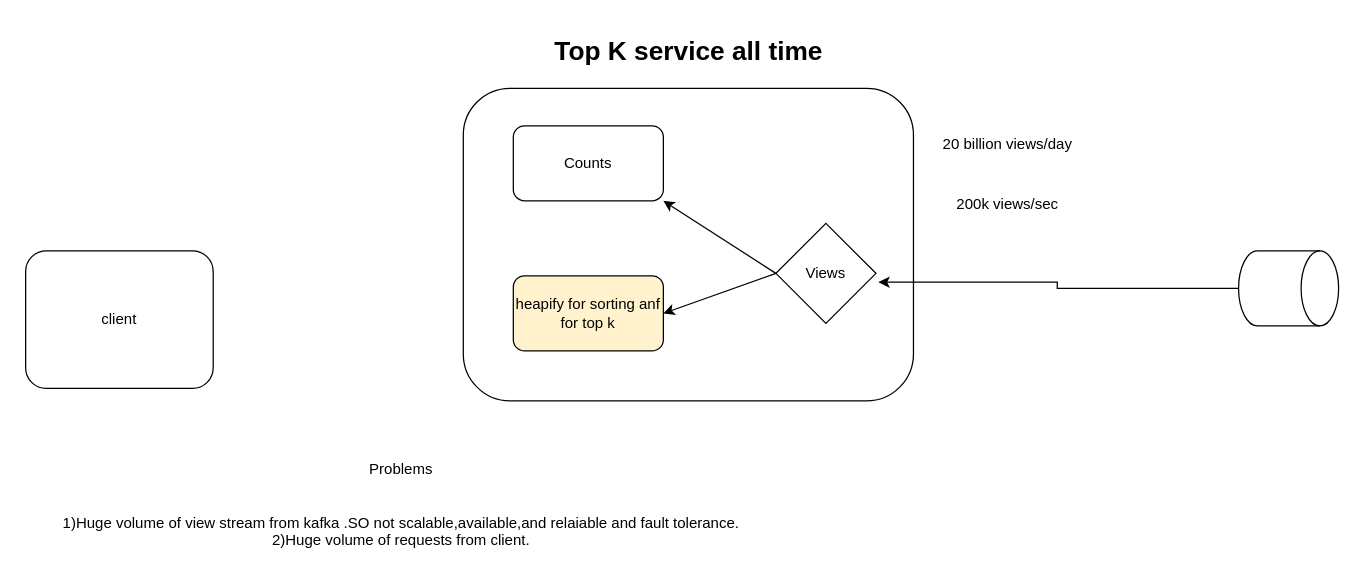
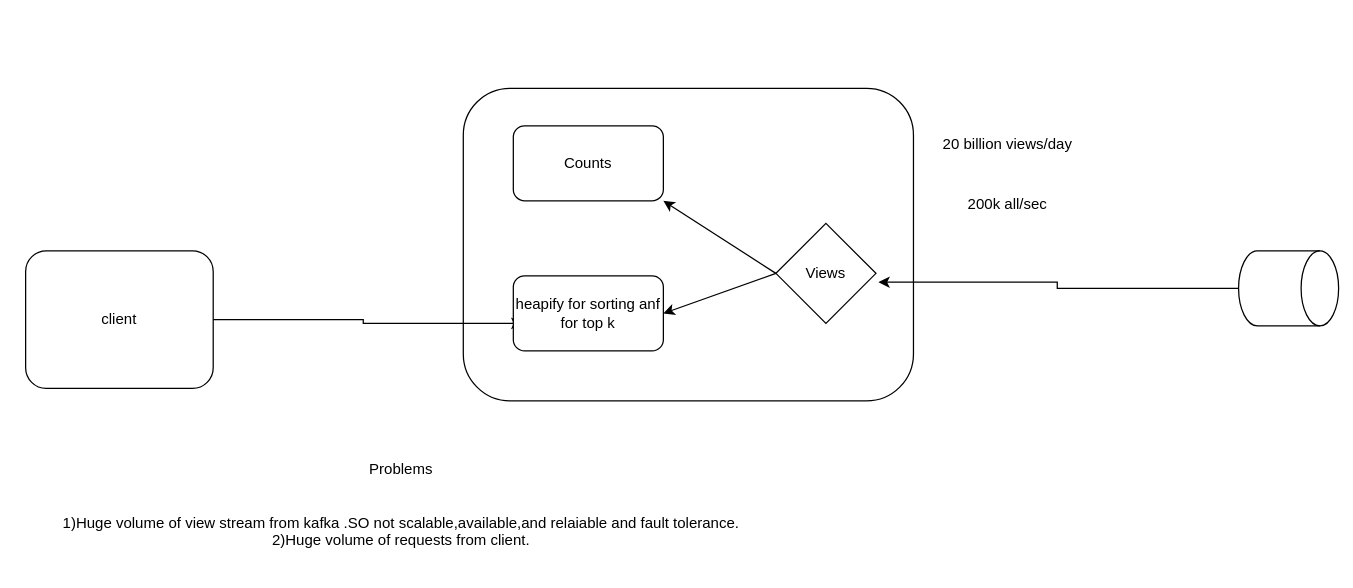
node "Top K service all time": removed
node "200k views/sec": label "200k views/sec" -> "200k all/sec"
node "heapify for sorting anf for top k": fillcolor #fff2cc -> #ffffff
edge "client" -> "heapify for sorting anf for top k": added
